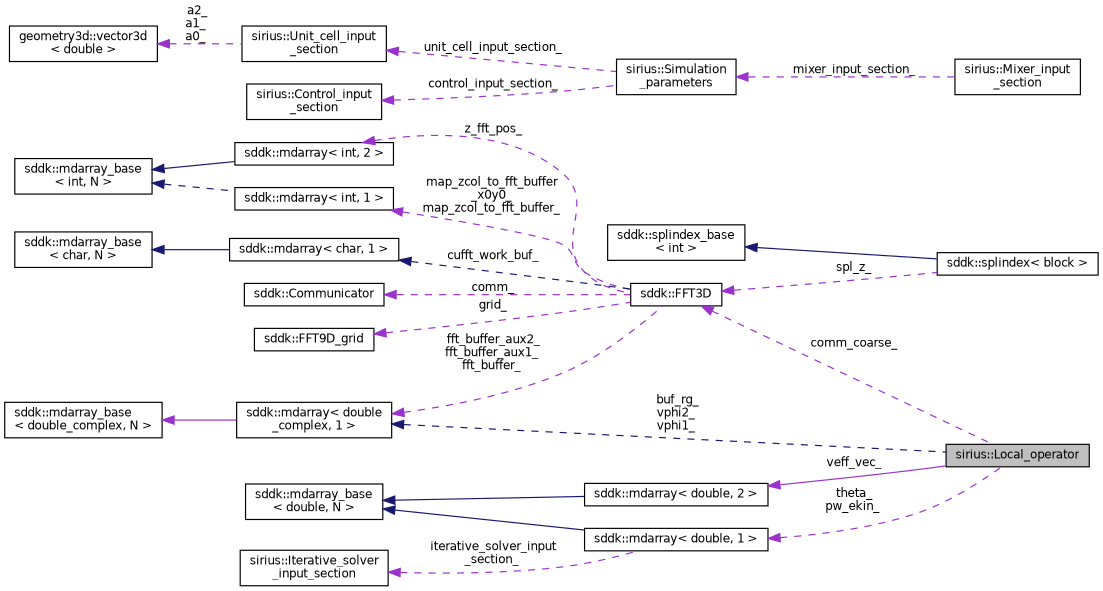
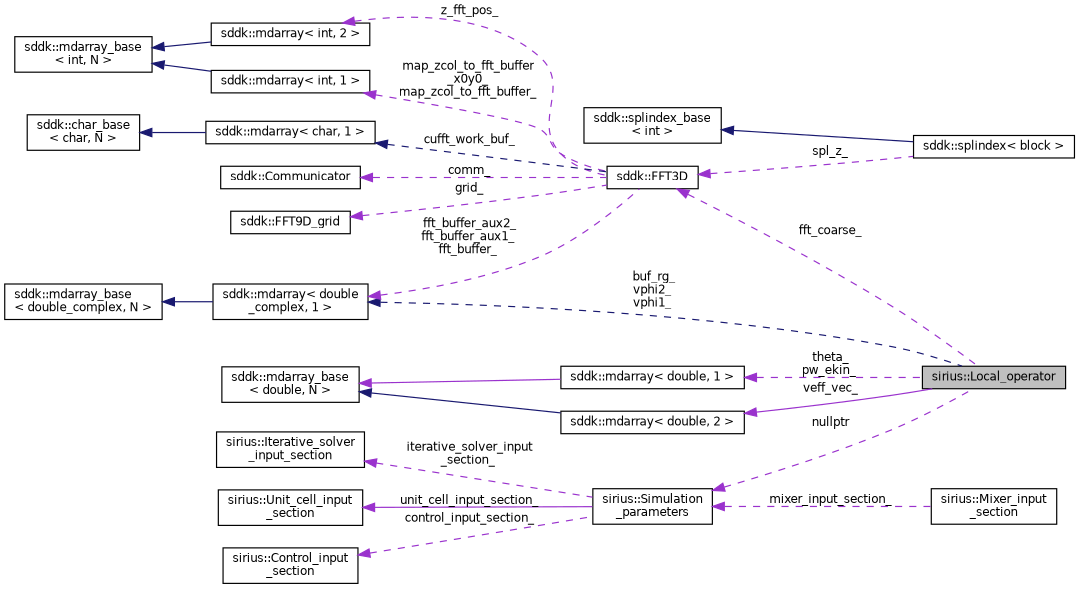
node "geometry3d::vector3d < double >": removed
edge "sirius::Simulation _parameters" -> "sirius::Unit_cell_input _section": style dashed -> solid
edge "sddk::mdarray< int, 1 >" -> "sddk::mdarray_base < int, N >": style dashed -> solid
node "sddk::mdarray_base < char, N >": label "sddk::mdarray_base < char, N >" -> "sddk::char_base < char, N >"
edge "sirius::Local_operator" -> "sddk::FFT3D": label " comm_coarse_" -> " fft_coarse_"
edge "sddk::mdarray< double _complex, 1 >" -> "sddk::mdarray_base < double_complex, N >": color darkorchid3 -> midnightblue
edge "sirius::Local_operator" -> "sirius::Simulation _parameters": added, label "nullptr"
edge "sddk::mdarray< double, 1 >" -> "sddk::mdarray_base < double, N >": color midnightblue -> darkorchid3
edge "sddk::mdarray< double, 1 >" -> "sirius::Iterative_solver _input_section": now "sirius::Simulation _parameters" -> "sirius::Iterative_solver _input_section"
